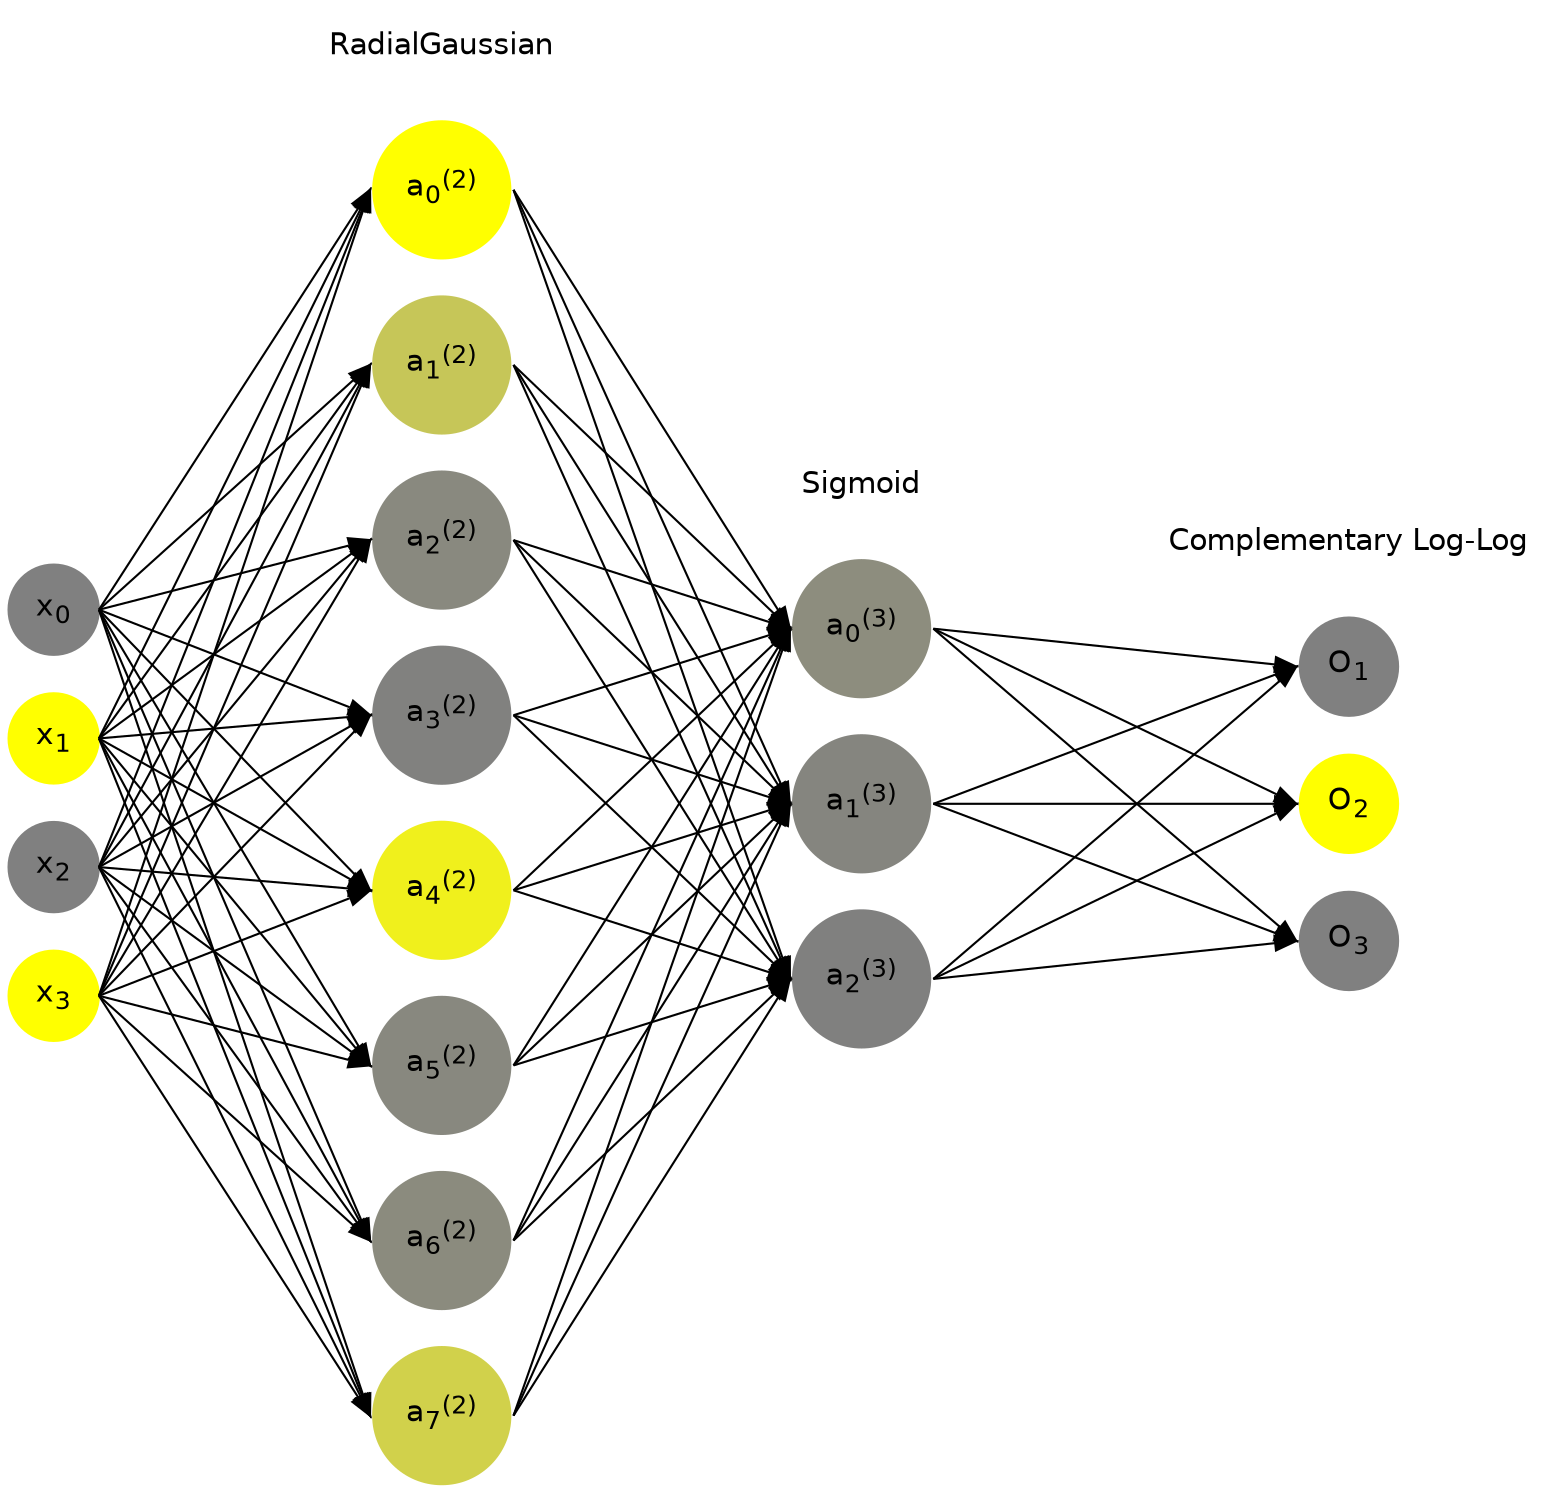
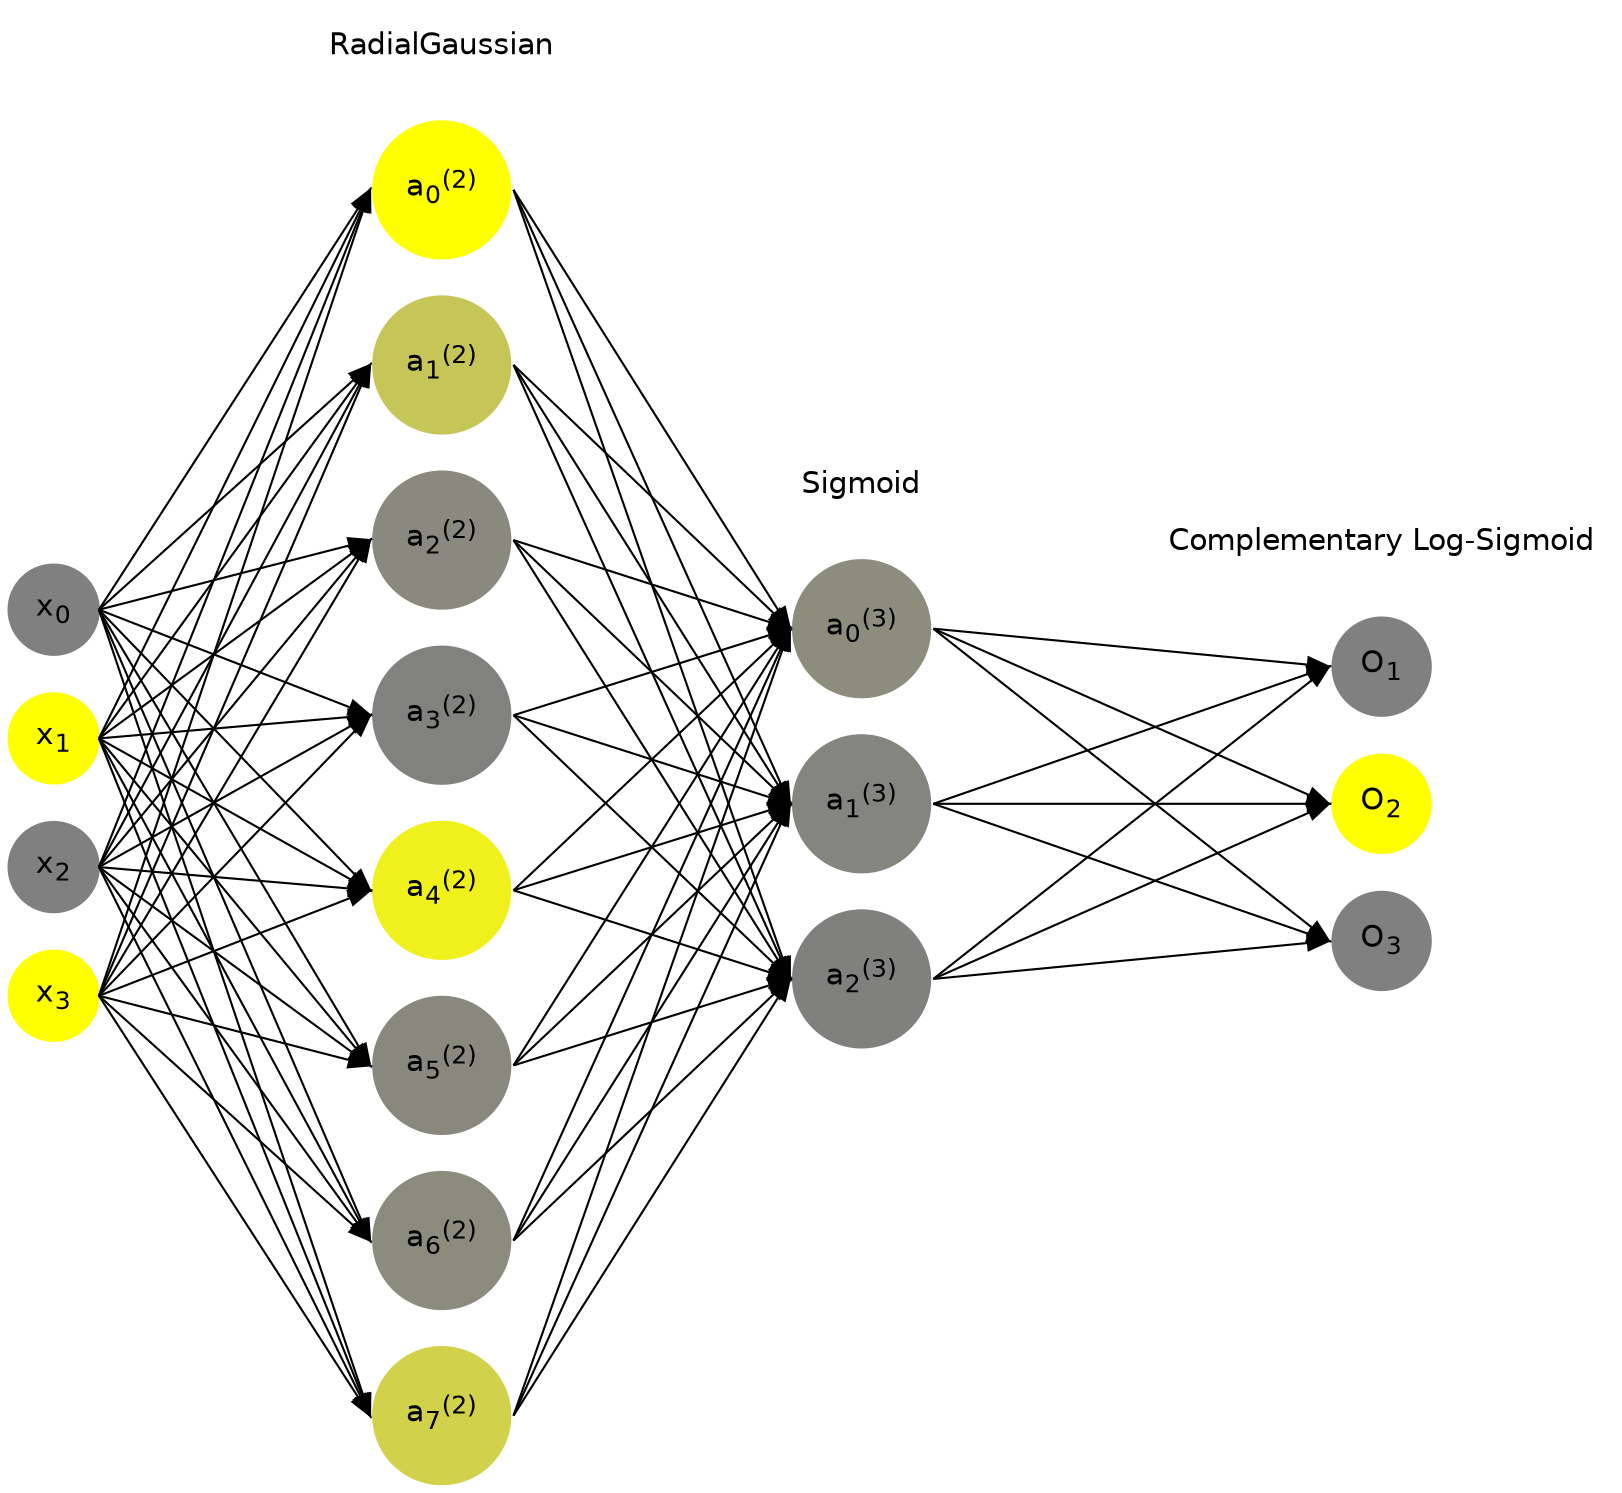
node "Complementary Log-Log": label "Complementary Log-Log" -> "Complementary Log-Sigmoid"
